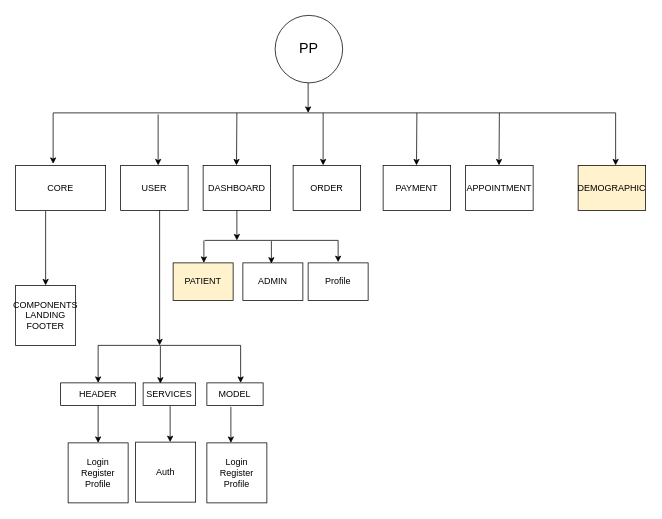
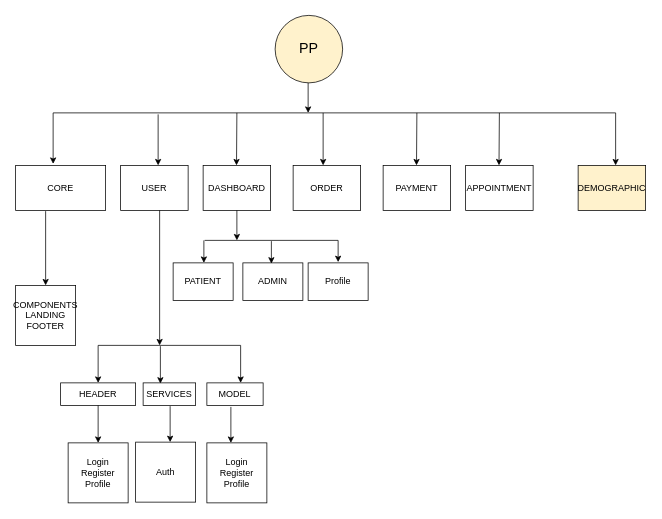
node "PP": fillcolor #ffffff -> #fff2cc
node "PATIENT": fillcolor #fff2cc -> #ffffff
